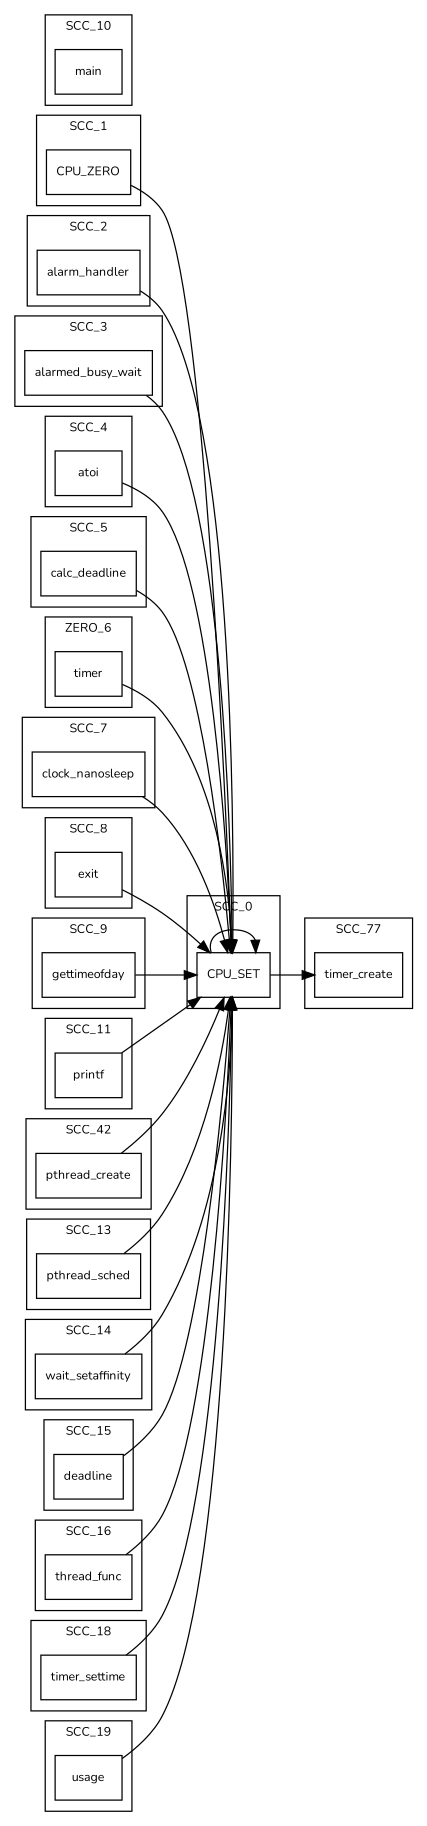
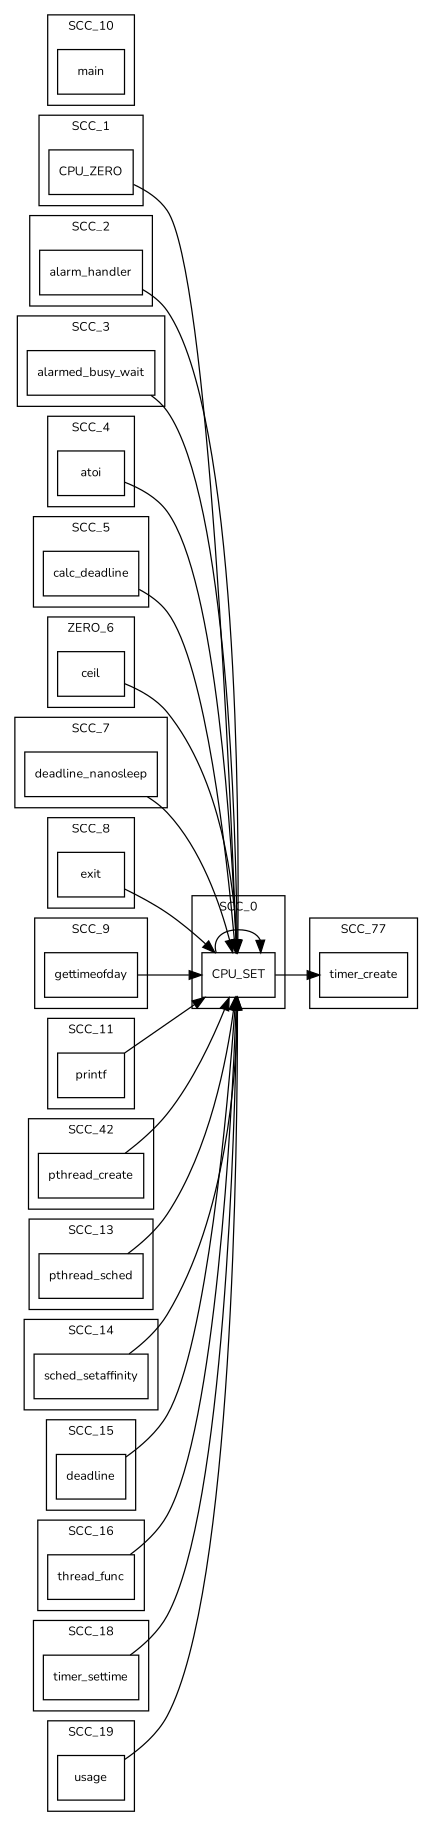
node "timer": label "timer" -> "ceil"
node "clock_nanosleep": label "clock_nanosleep" -> "deadline_nanosleep"
node "wait_setaffinity": label "wait_setaffinity" -> "sched_setaffinity"
